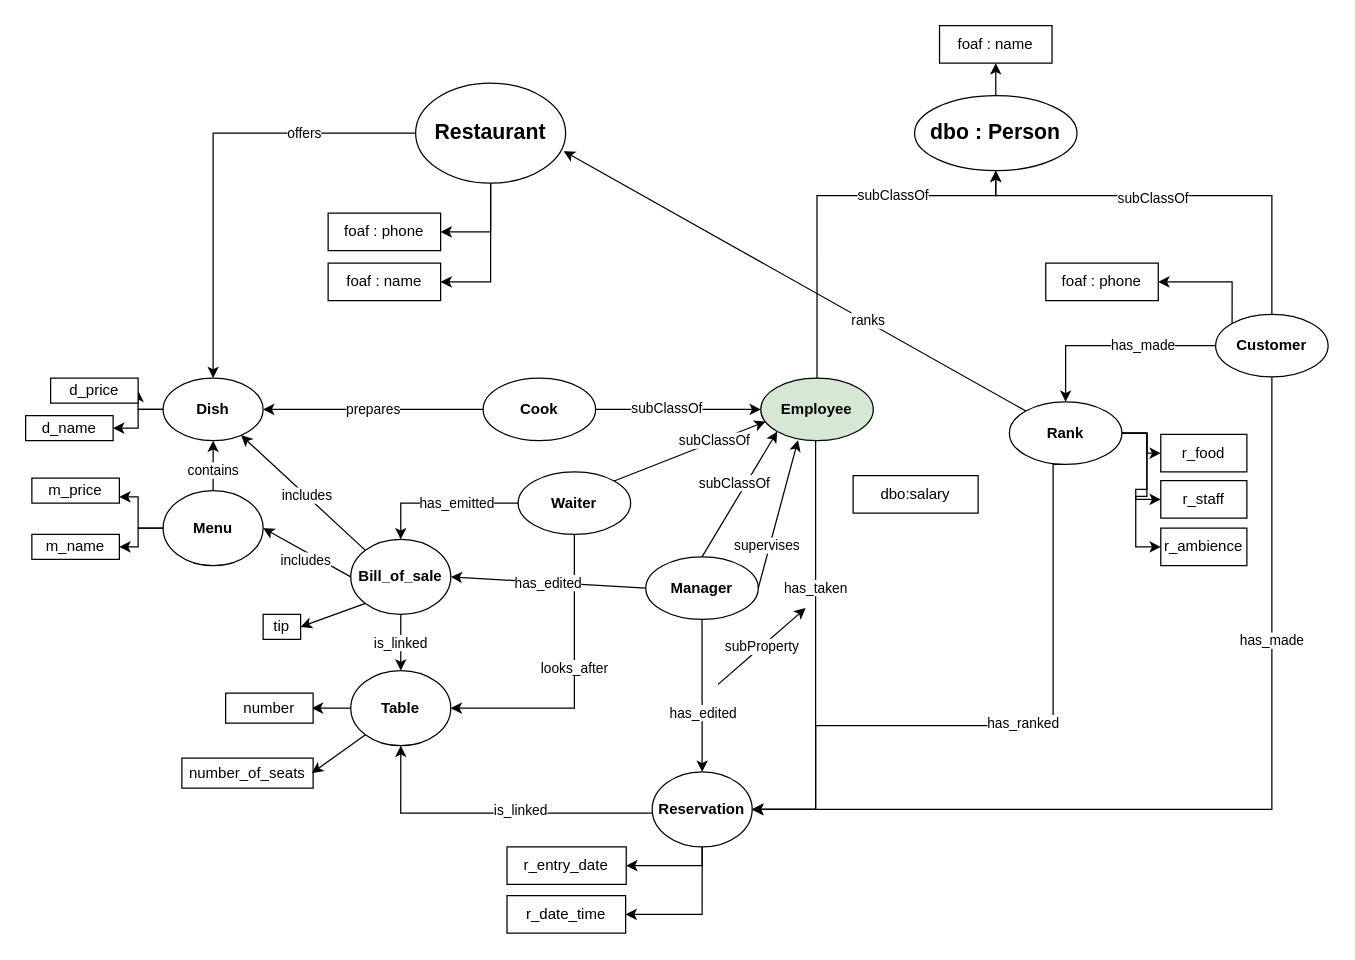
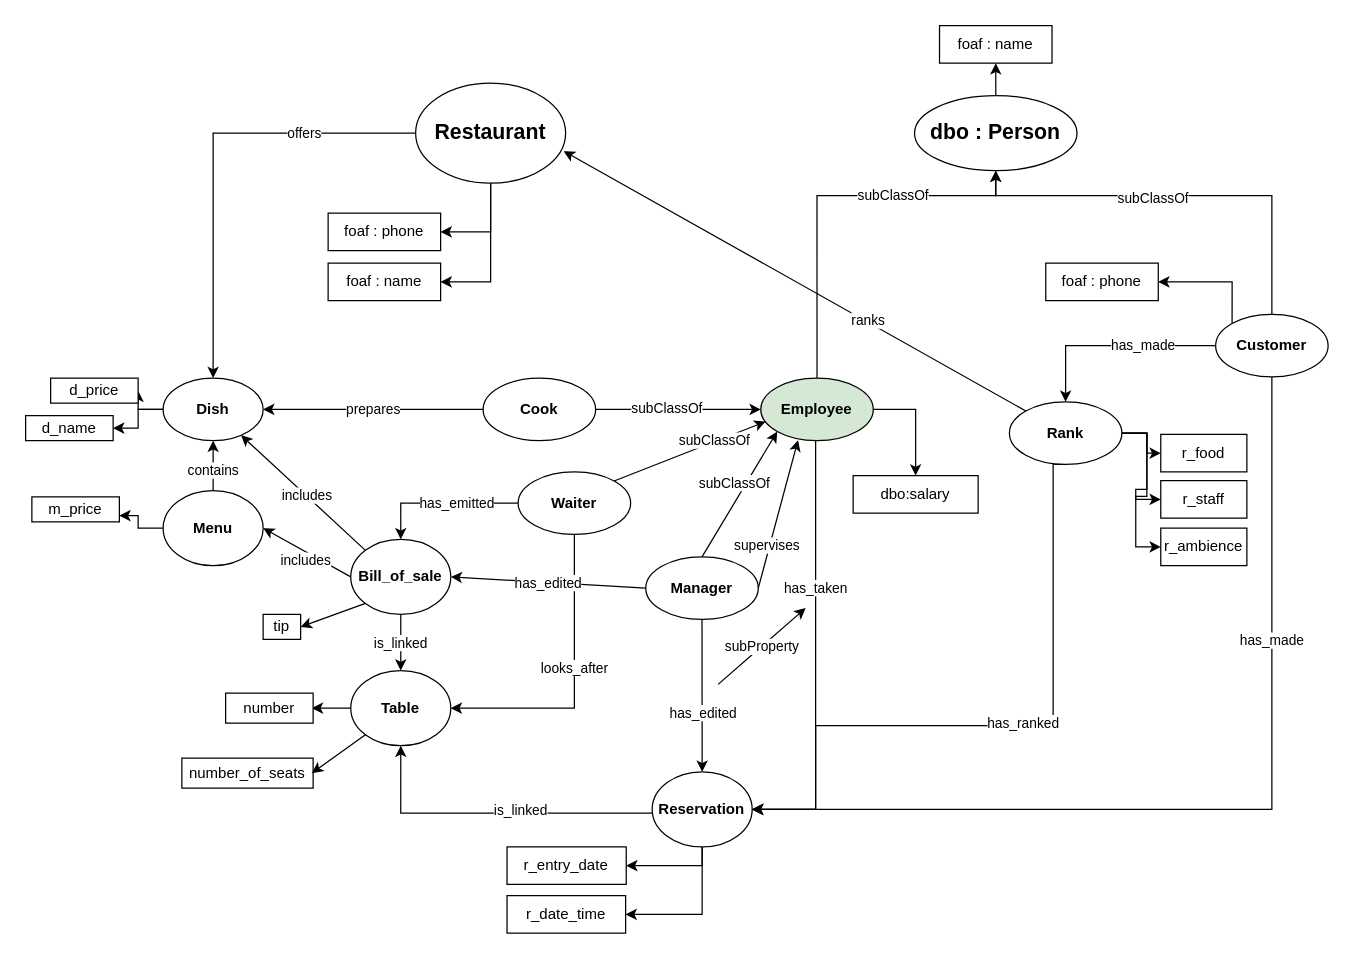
edge "Employee" -> "dbo:salary": added
node "m_price": moved (76, 491) -> (76, 509)
edge "Menu" -> "m_name": removed
node "m_name": removed
